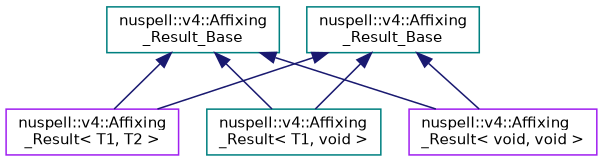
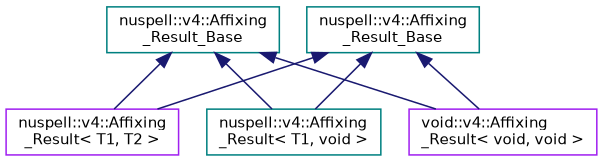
node "nuspell::v4::Affixing _Result< void, void >": label "nuspell::v4::Affixing _Result< void, void >" -> "void::v4::Affixing _Result< void, void >"
